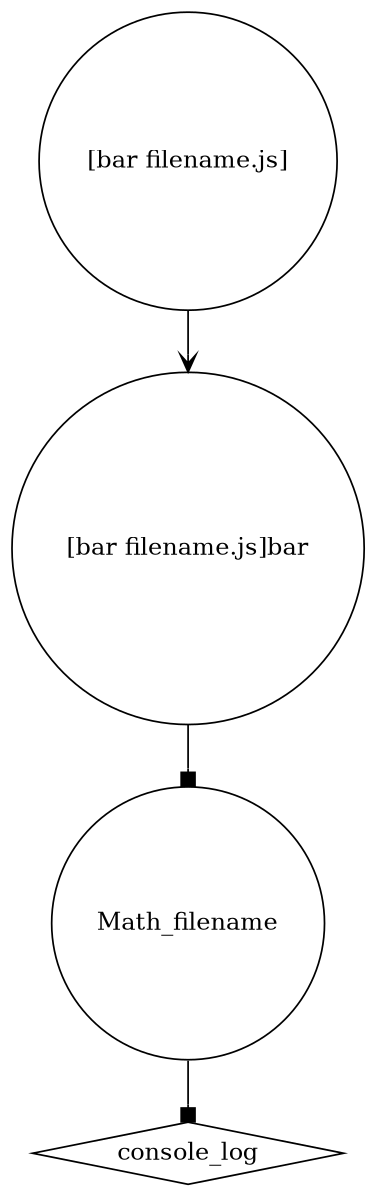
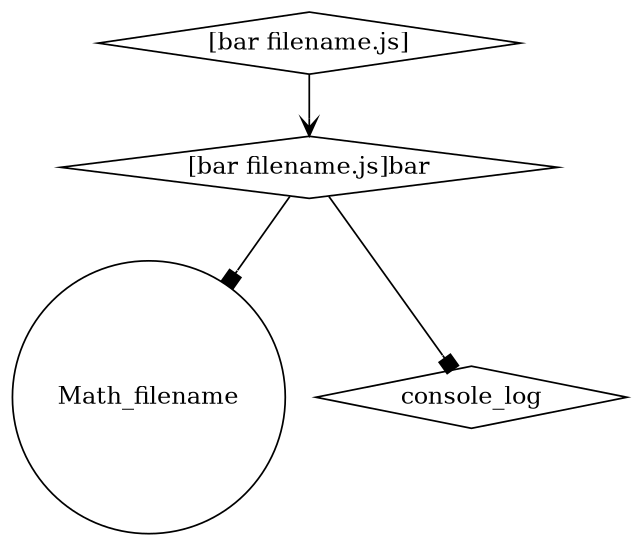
node "[bar filename.js]": shape circle -> diamond
node "[bar filename.js]bar": shape circle -> diamond
edge "Math_filename" -> "console_log": now "[bar filename.js]bar" -> "console_log"
